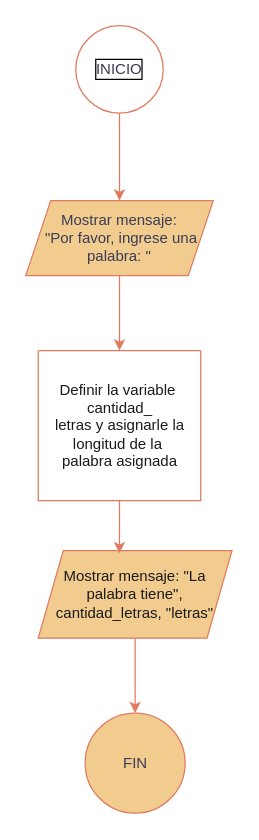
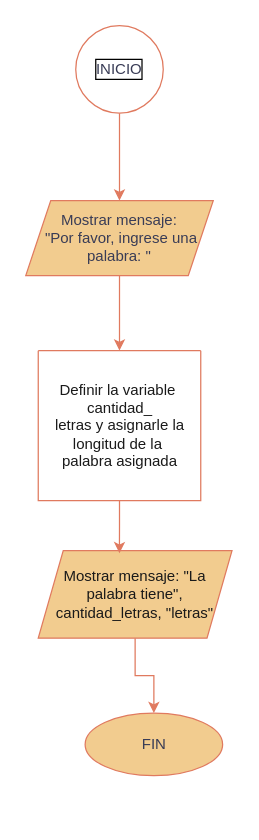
node "FIN": size 100x100 -> 138x63
